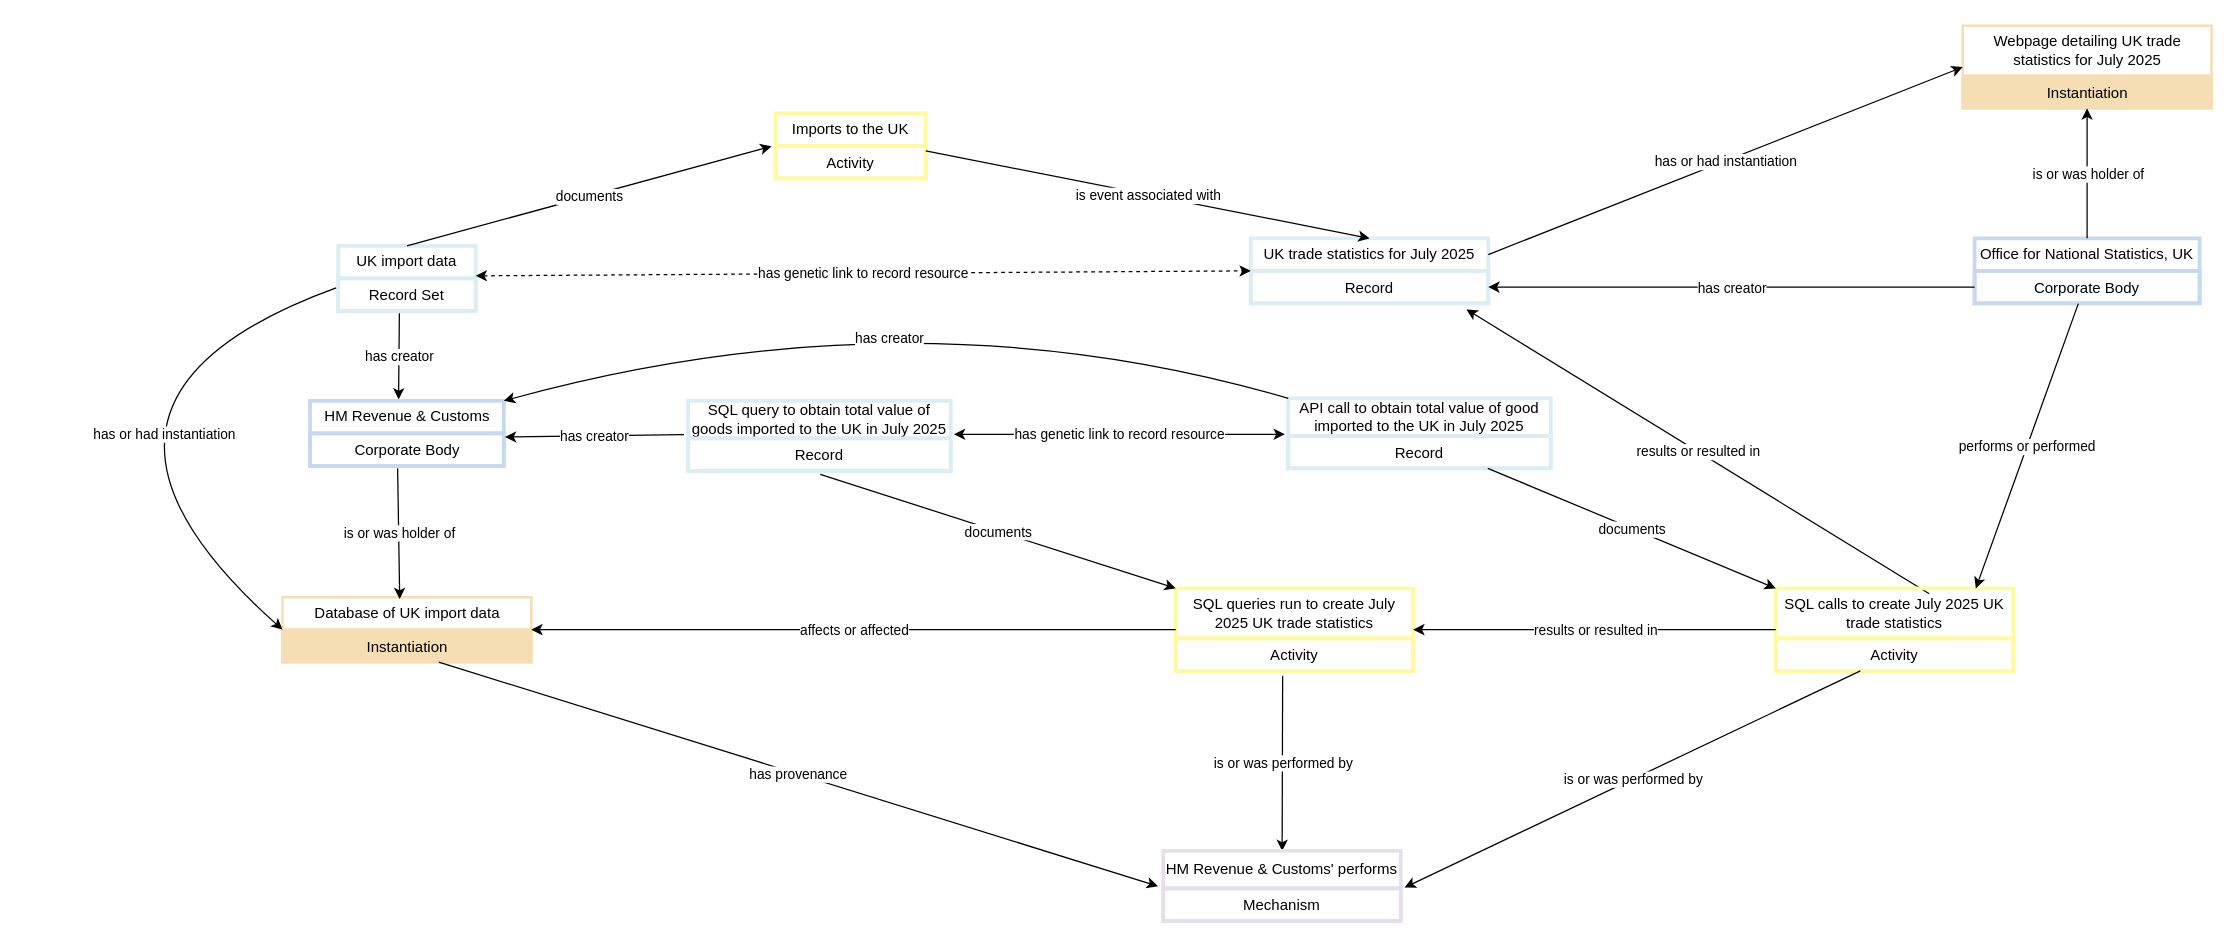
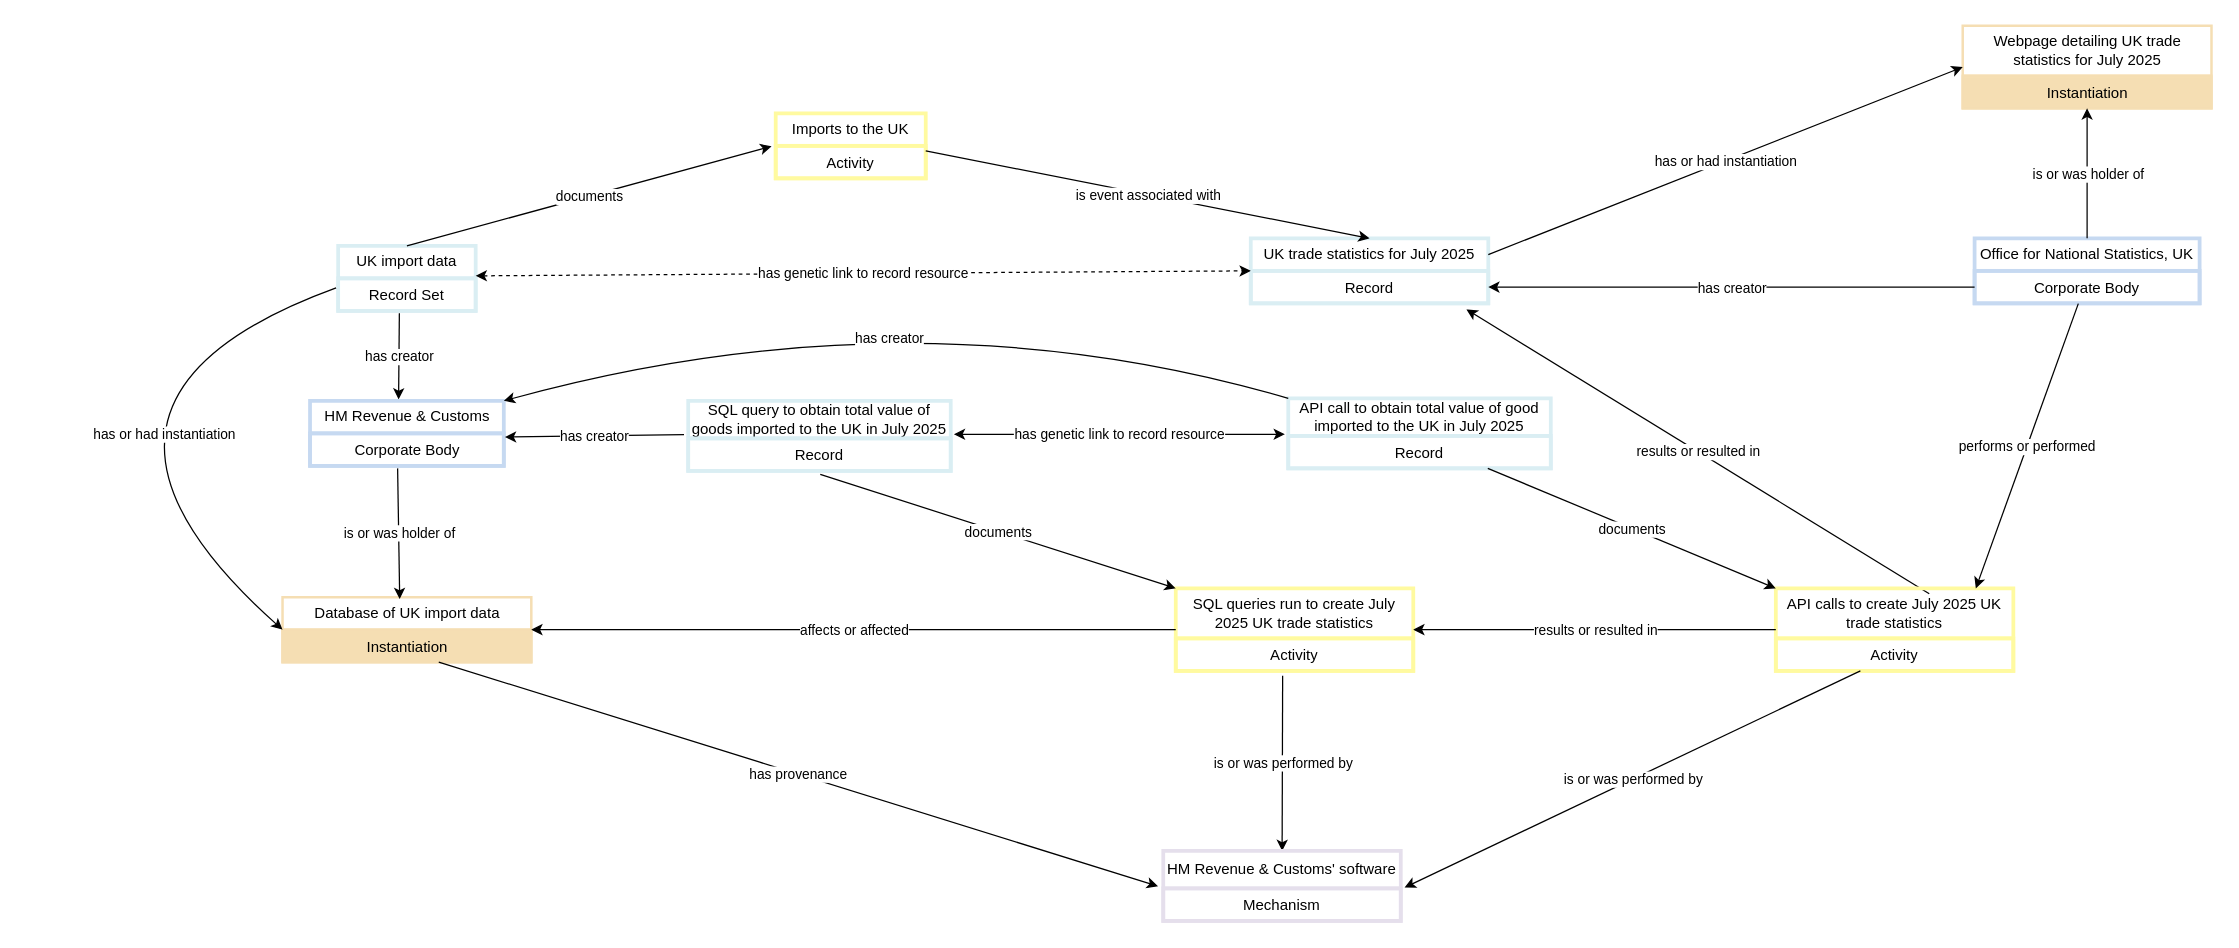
node "SQL calls to create July 2025 UK trade statistics": label "SQL calls to create July 2025 UK trade statistics" -> "API calls to create July 2025 UK trade statistics"
node "HM Revenue & Customs' performs": label "HM Revenue & Customs' performs" -> "HM Revenue & Customs' software"
